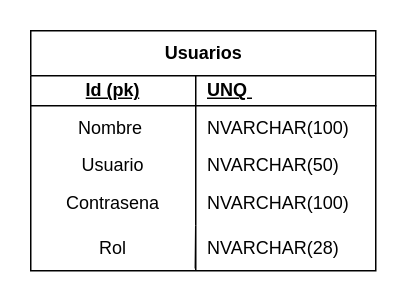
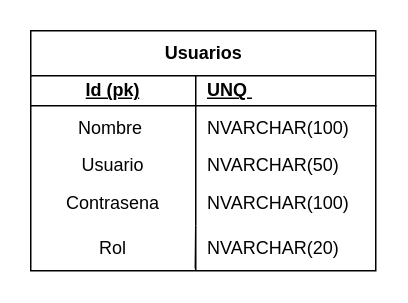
node "NVARCHAR(28)": label "NVARCHAR(28)" -> "NVARCHAR(20)"
